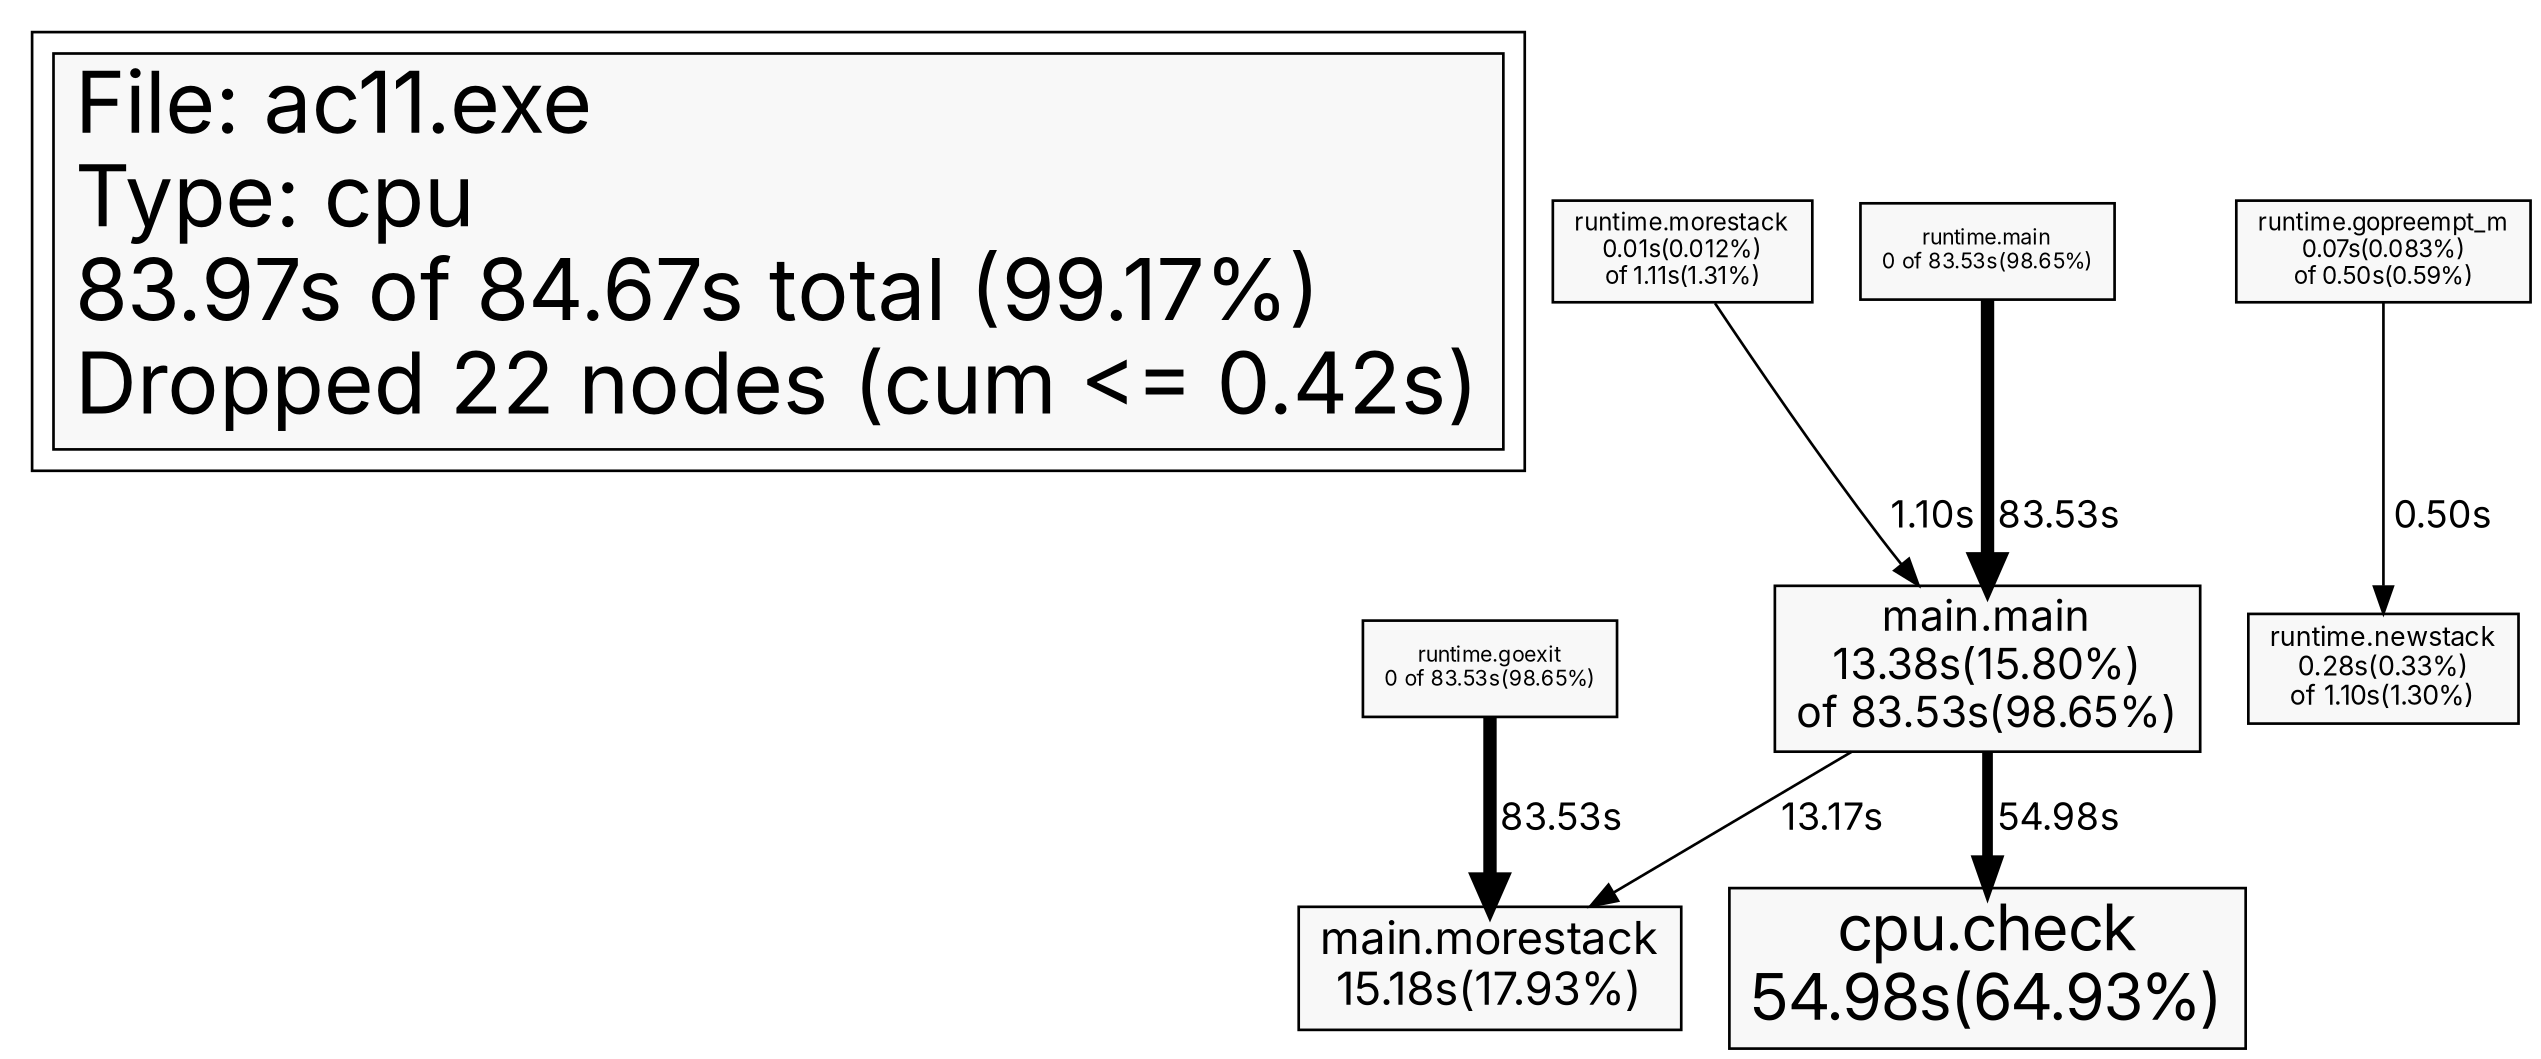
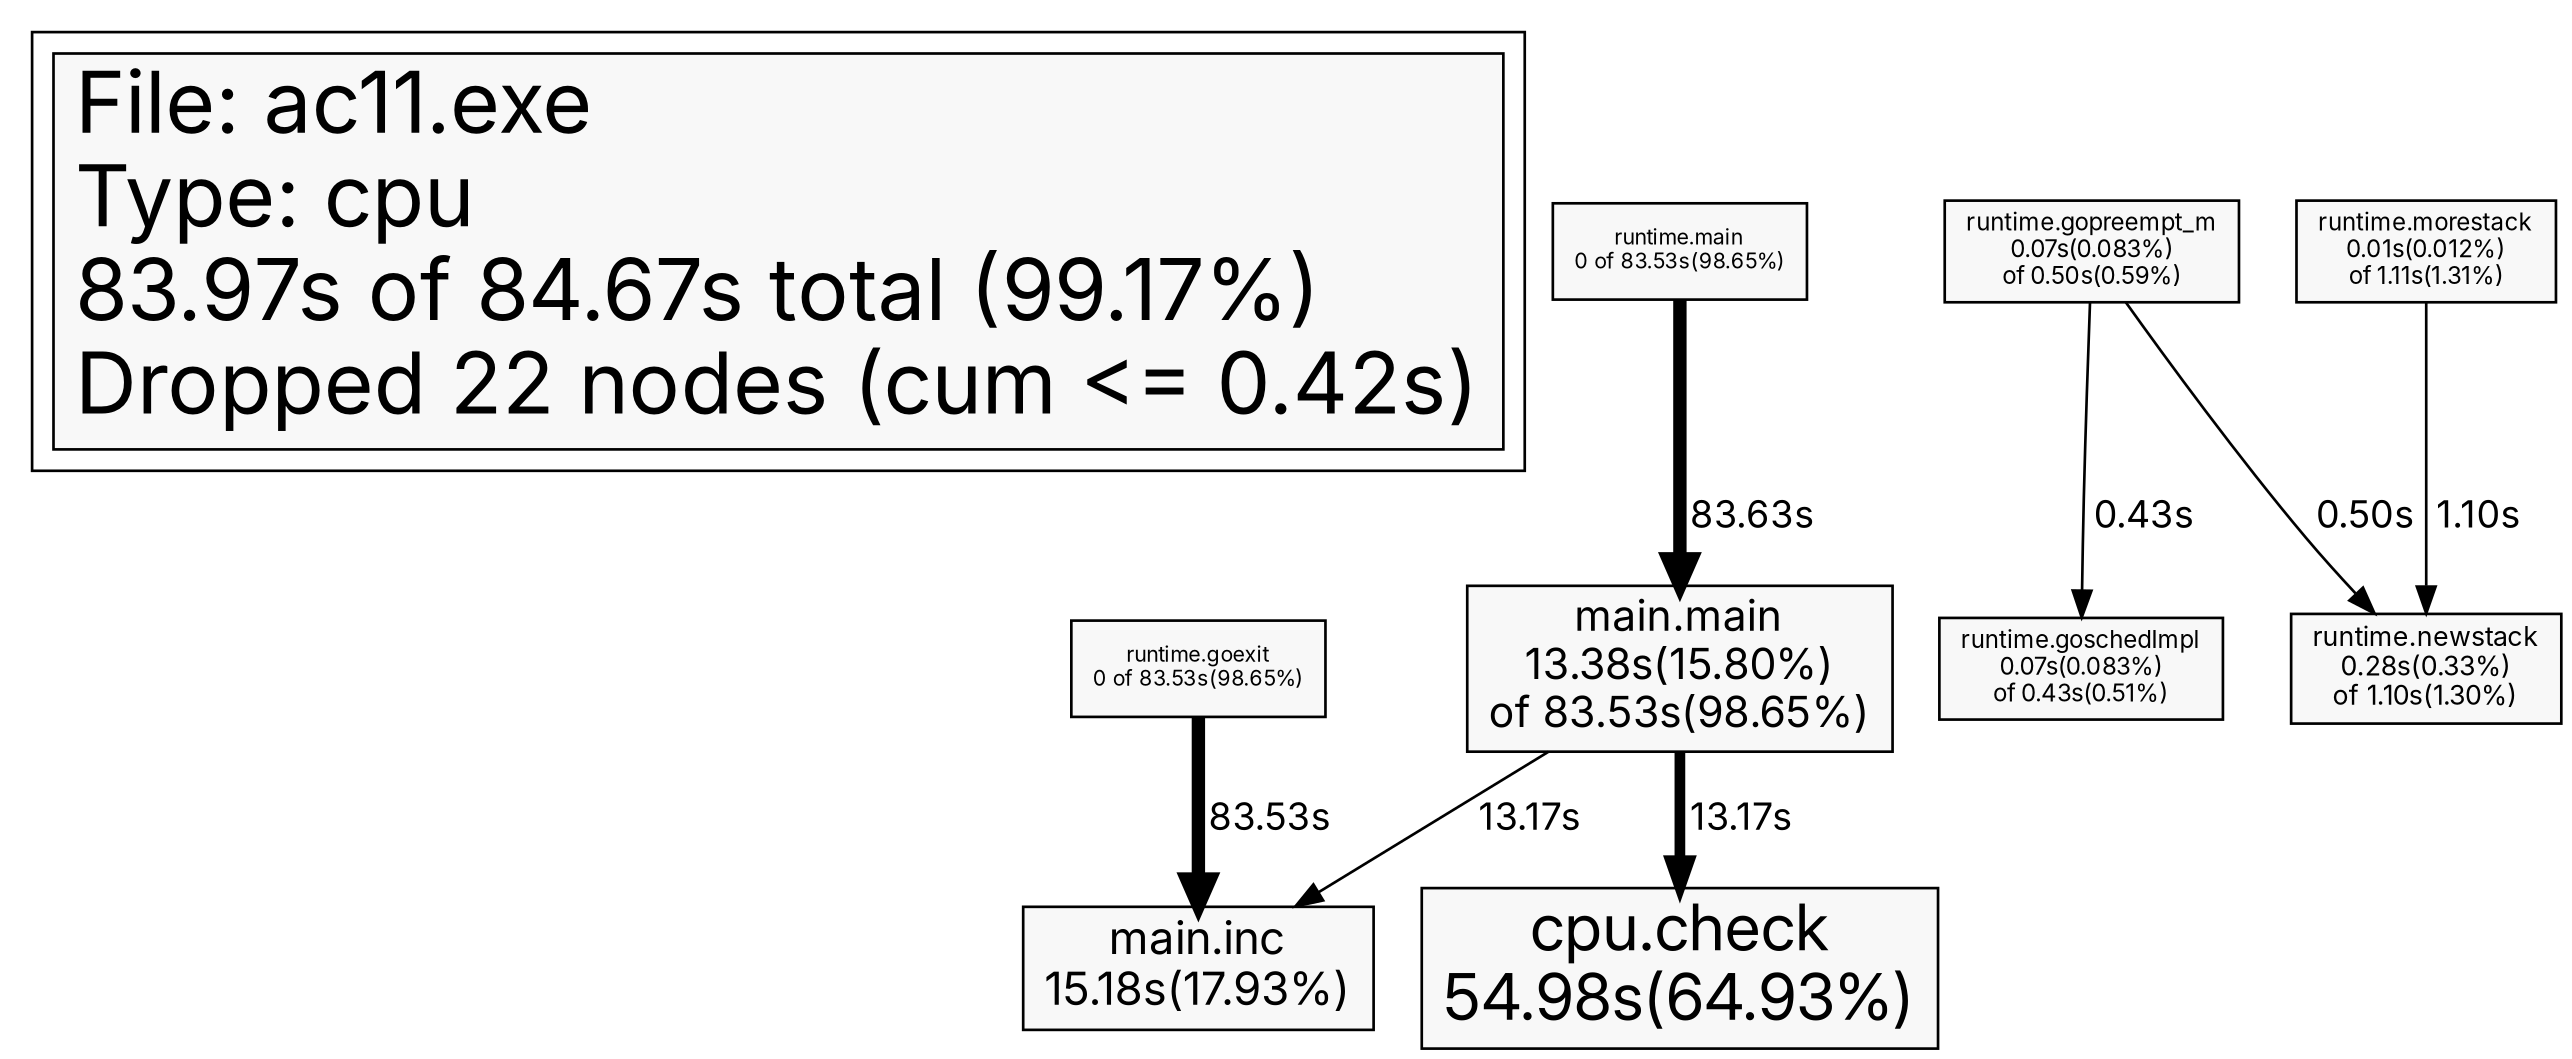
edge "runtime.morestack 0.01s(0.012%) of 1.11s(1.31%)" -> "main.main 13.38s(15.80%) of 83.53s(98.65%)": now "runtime.morestack 0.01s(0.012%) of 1.11s(1.31%)" -> "runtime.newstack 0.28s(0.33%) of 1.10s(1.30%)"
edge "runtime.main 0 of 83.53s(98.65%)" -> "main.main 13.38s(15.80%) of 83.53s(98.65%)": label " 83.53s" -> " 83.63s"
node "runtime.goschedImpl 0.07s(0.083%) of 0.43s(0.51%)": added
edge "main.main 13.38s(15.80%) of 83.53s(98.65%)" -> "cpu.check 54.98s(64.93%)": label " 54.98s" -> " 13.17s"
node "main.morestack 15.18s(17.93%)": label "main.morestack 15.18s(17.93%)" -> "main.inc 15.18s(17.93%)"
